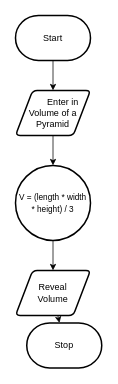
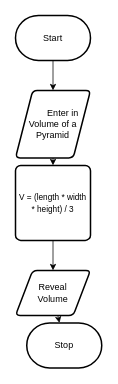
node "Enter in Volume of a Pyramid": size 75x45 -> 75x68
node "V = (length * width * height) / 3": shape ellipse -> rounded rectangle
